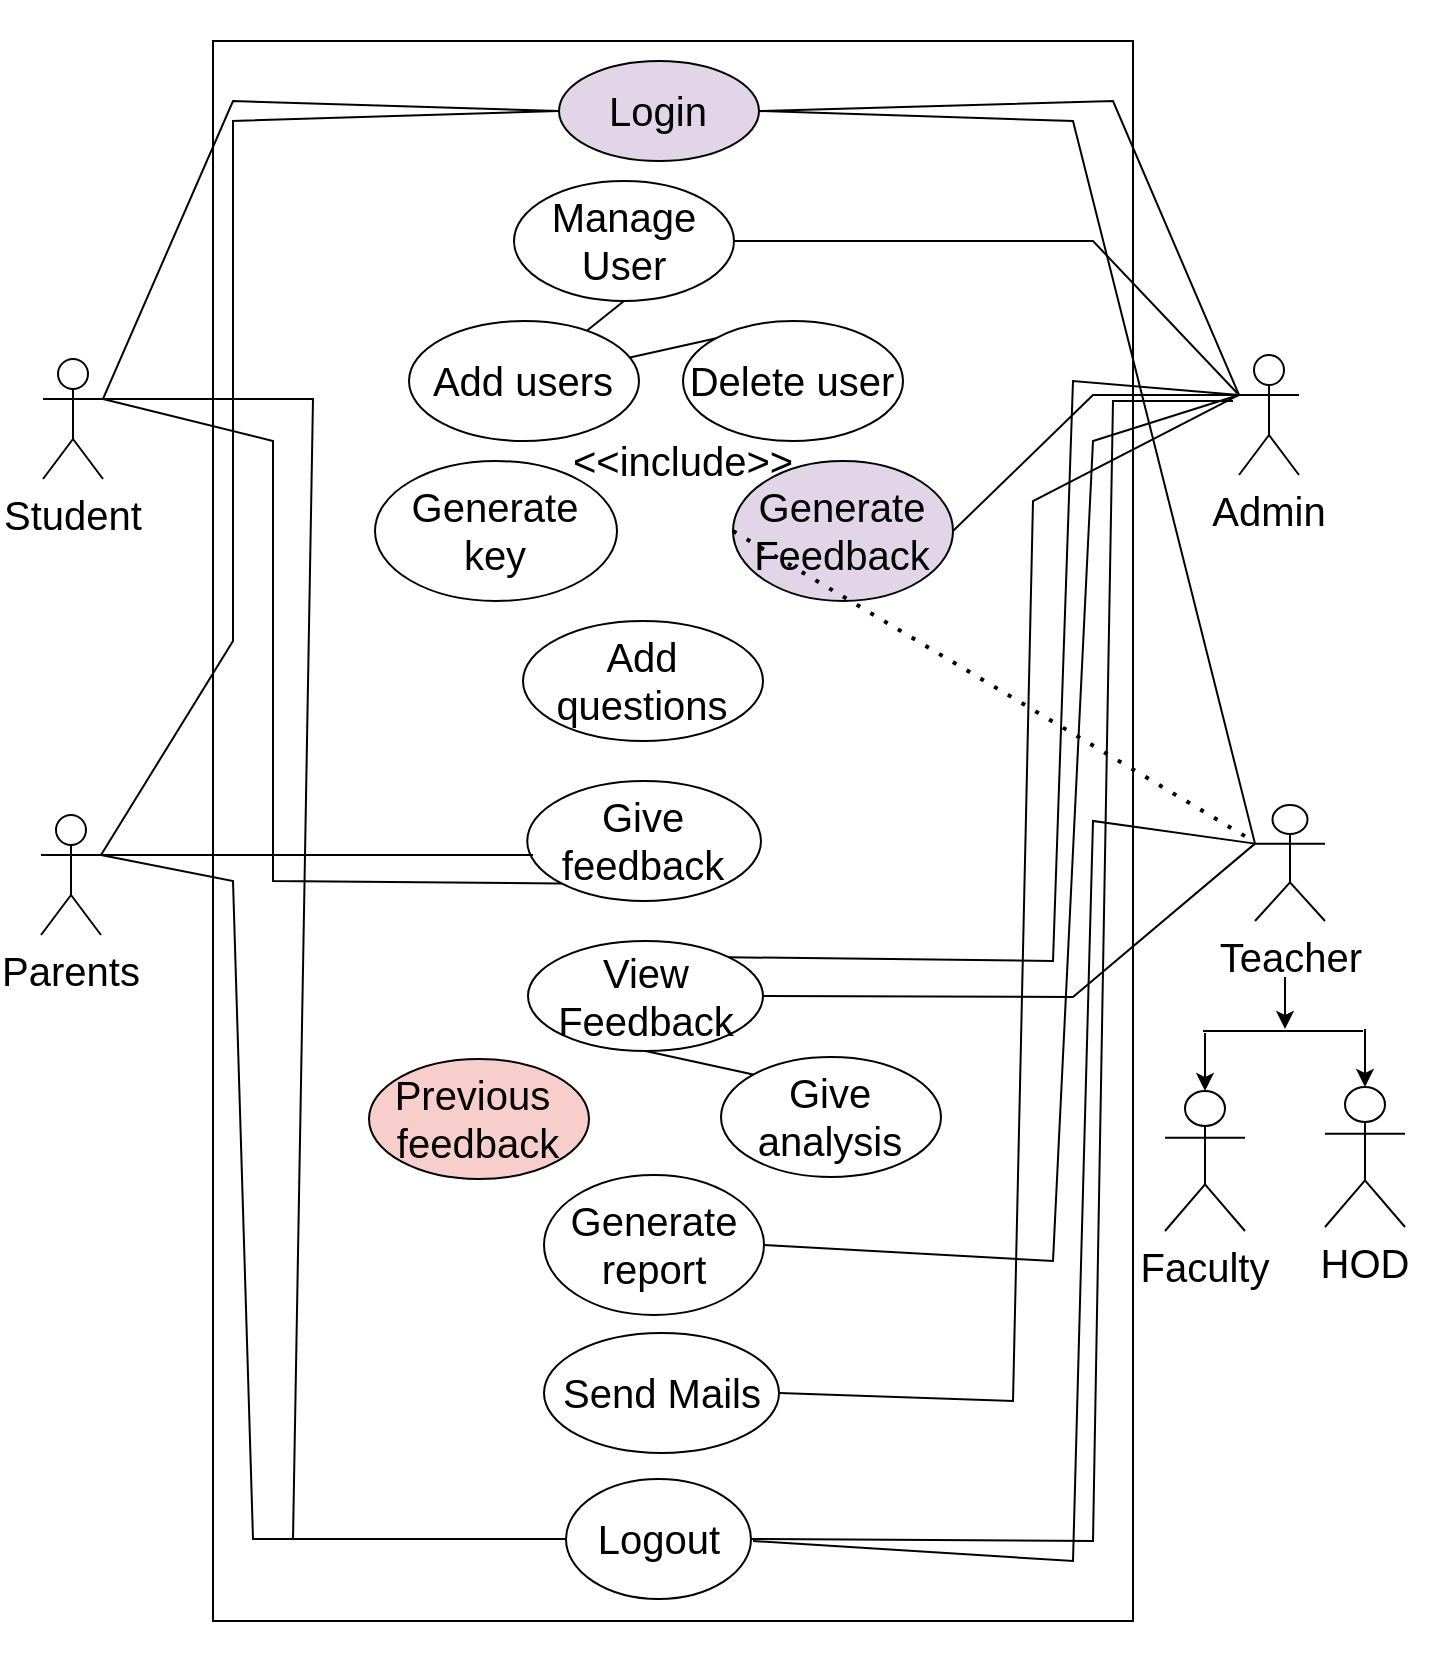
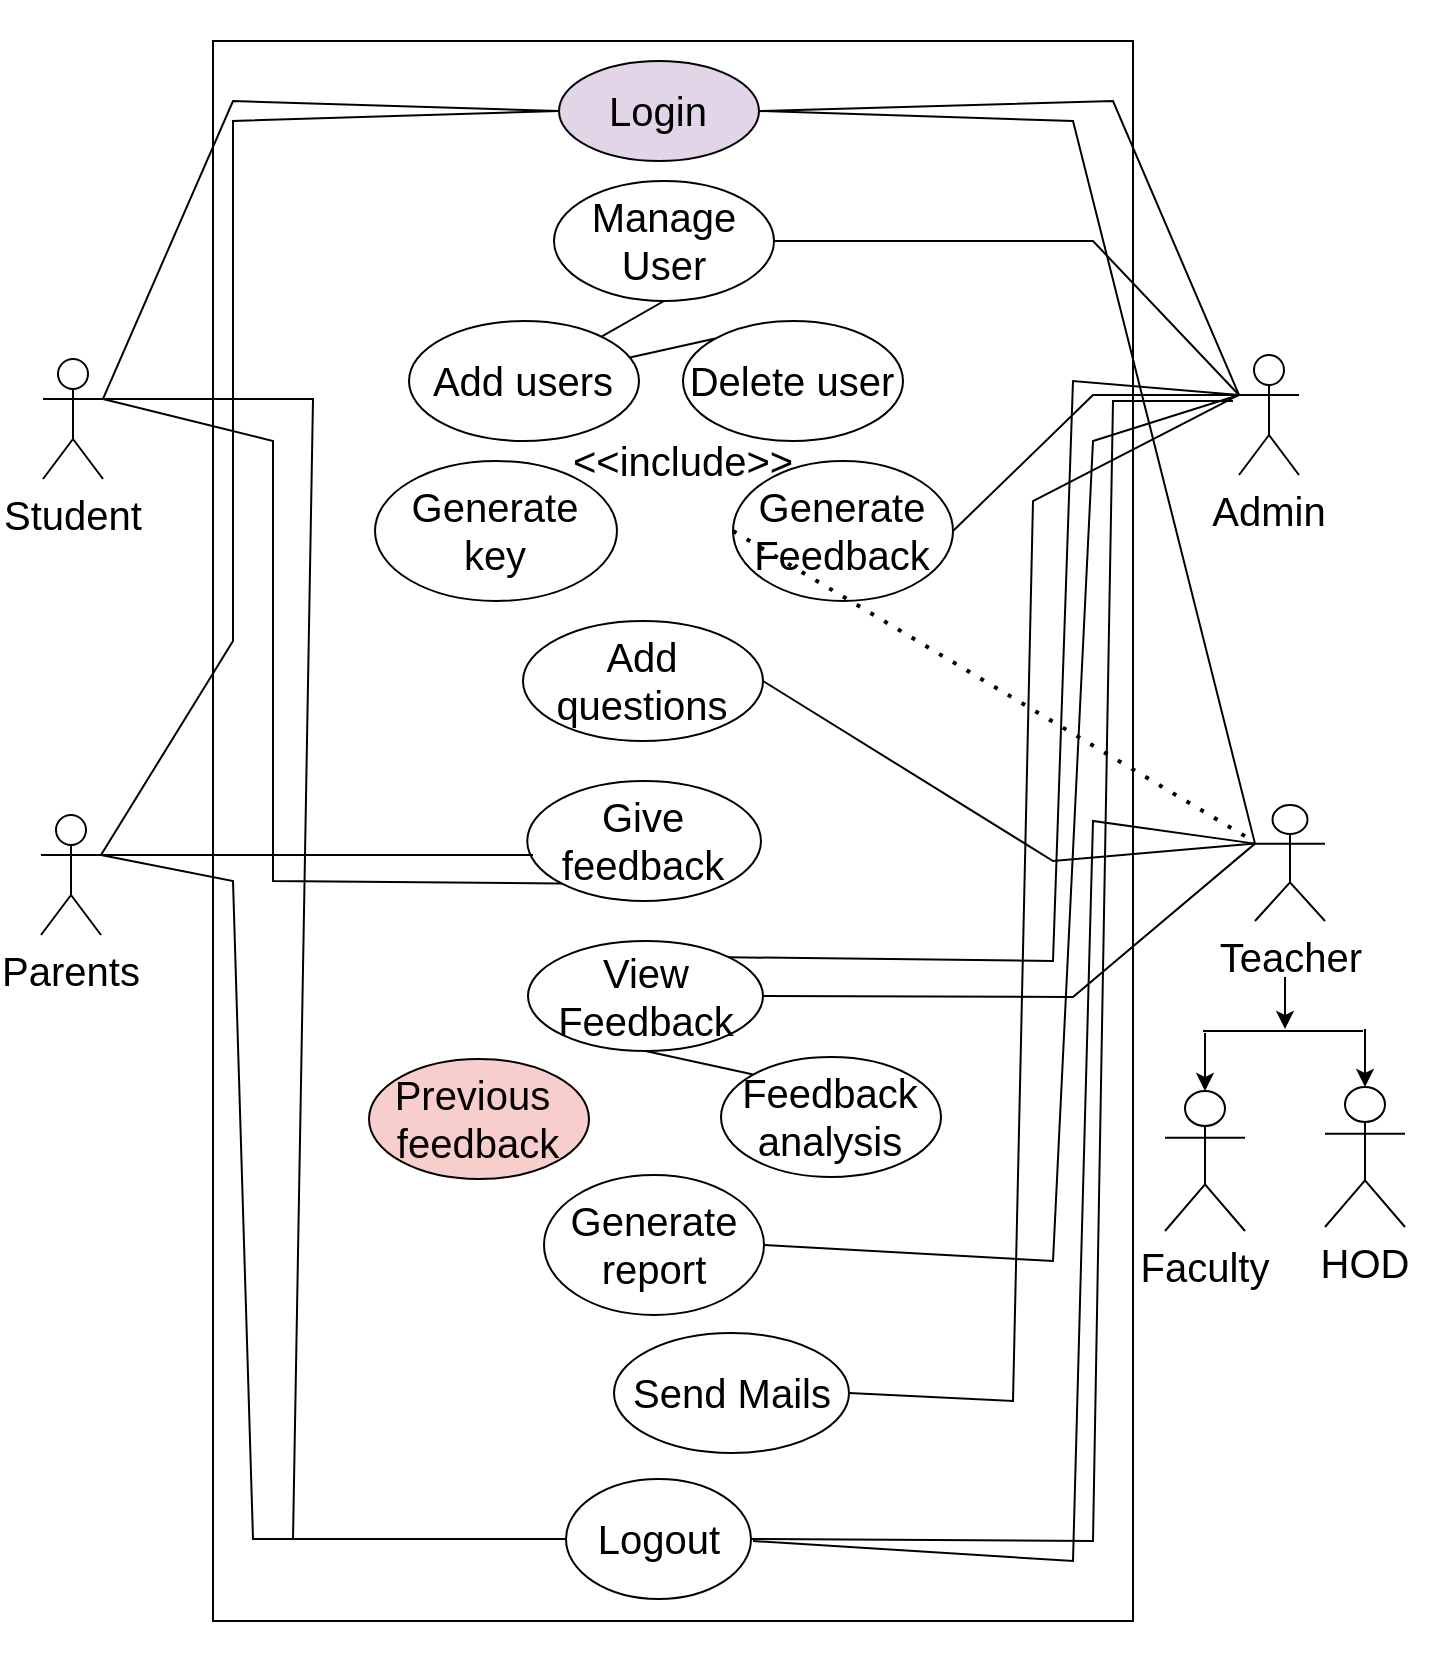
node "Manage User": moved (624, 241) -> (664, 241)
node "Generate Feedback": fillcolor #e1d5e7 -> #ffffff
edge "Add questions" -- "Teacher": added
node "Give analysis": label "Give analysis" -> "Feedback analysis"
node "Send Mails": moved (662, 1393) -> (732, 1393)
